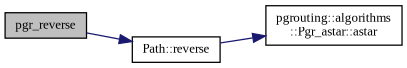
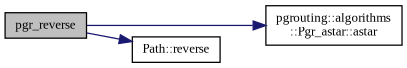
edge "Path::reverse" -> "pgrouting::algorithms ::Pgr_astar::astar": now "pgr_reverse" -> "pgrouting::algorithms ::Pgr_astar::astar"
